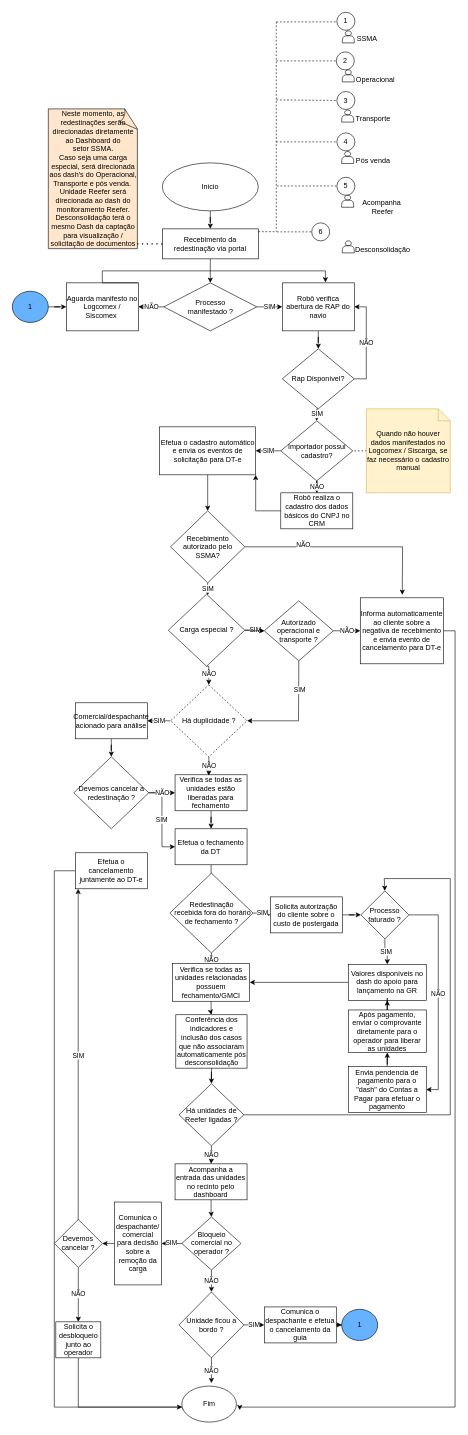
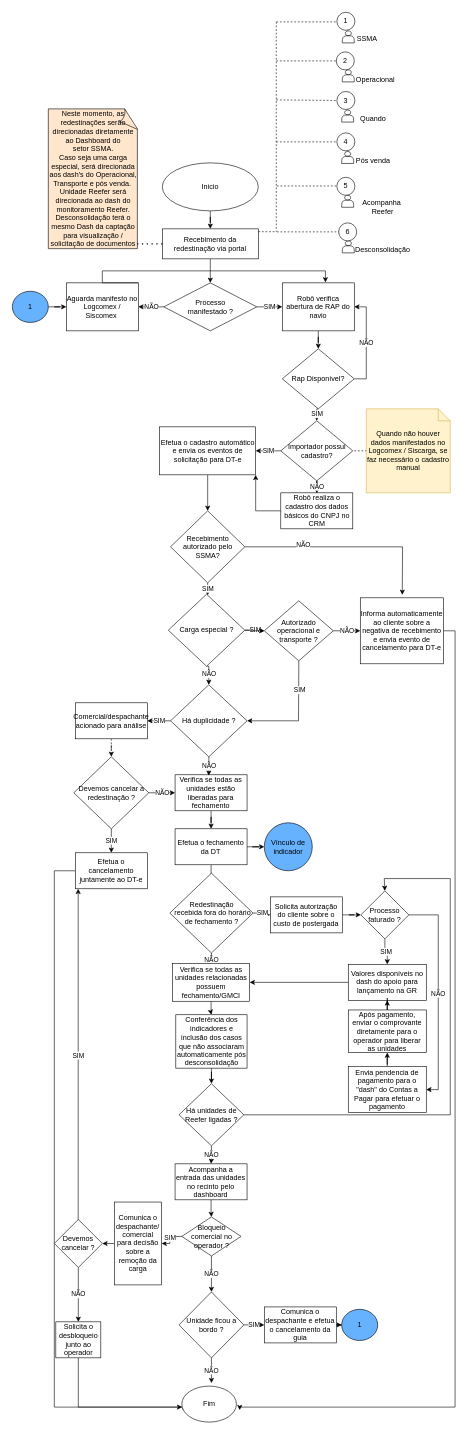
node "Transporte": label "Transporte" -> "Quando"
node "6": moved (321, 232) -> (348, 232)
node "Há duplicidade ?": style dashed -> solid
edge "Comercial/despachante acionado para análise" -> "Devemos cancelar a redestinação ?": style solid -> dashed
edge "Devemos cancelar a redestinação ?" -> "Efetua o fechamento da DT": now "Devemos cancelar a redestinação ?" -> "Efetua o cancelamento juntamente ao DT-e"
edge "Efetua o fechamento da DT" -> "Vínculo de indicador": added
node "Vínculo de indicador": added
node "Bloqueio comercial no operador ?": size 59x53 -> 59x39
